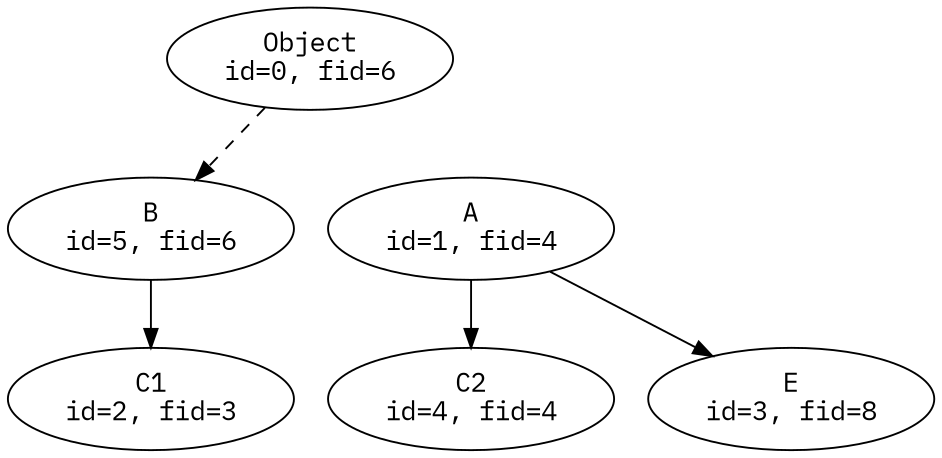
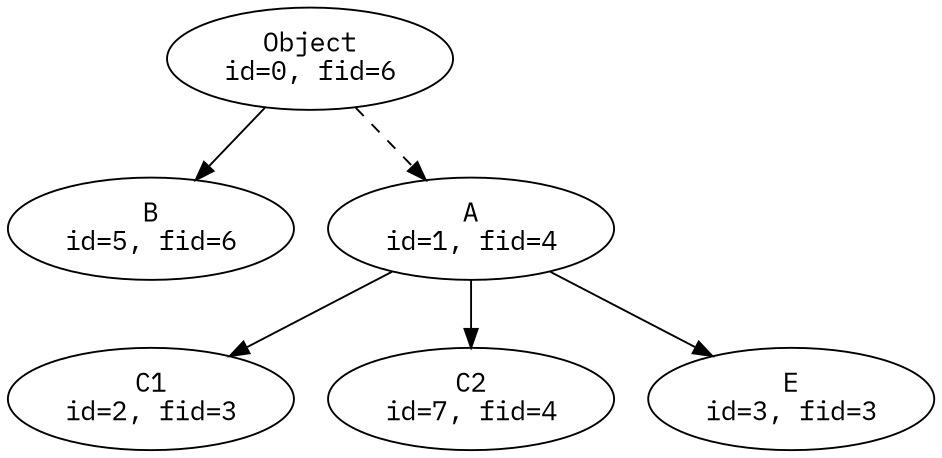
edge "Object id=0, fid=6" -> "B id=5, fid=6": style dashed -> solid
edge "Object id=0, fid=6" -> "A id=1, fid=4": added
edge "B id=5, fid=6" -> "C1 id=2, fid=3": now "A id=1, fid=4" -> "C1 id=2, fid=3"
node "C2 id=4, fid=4": label "C2 id=4, fid=4" -> "C2 id=7, fid=4"
node "E id=3, fid=8": label "E id=3, fid=8" -> "E id=3, fid=3"
